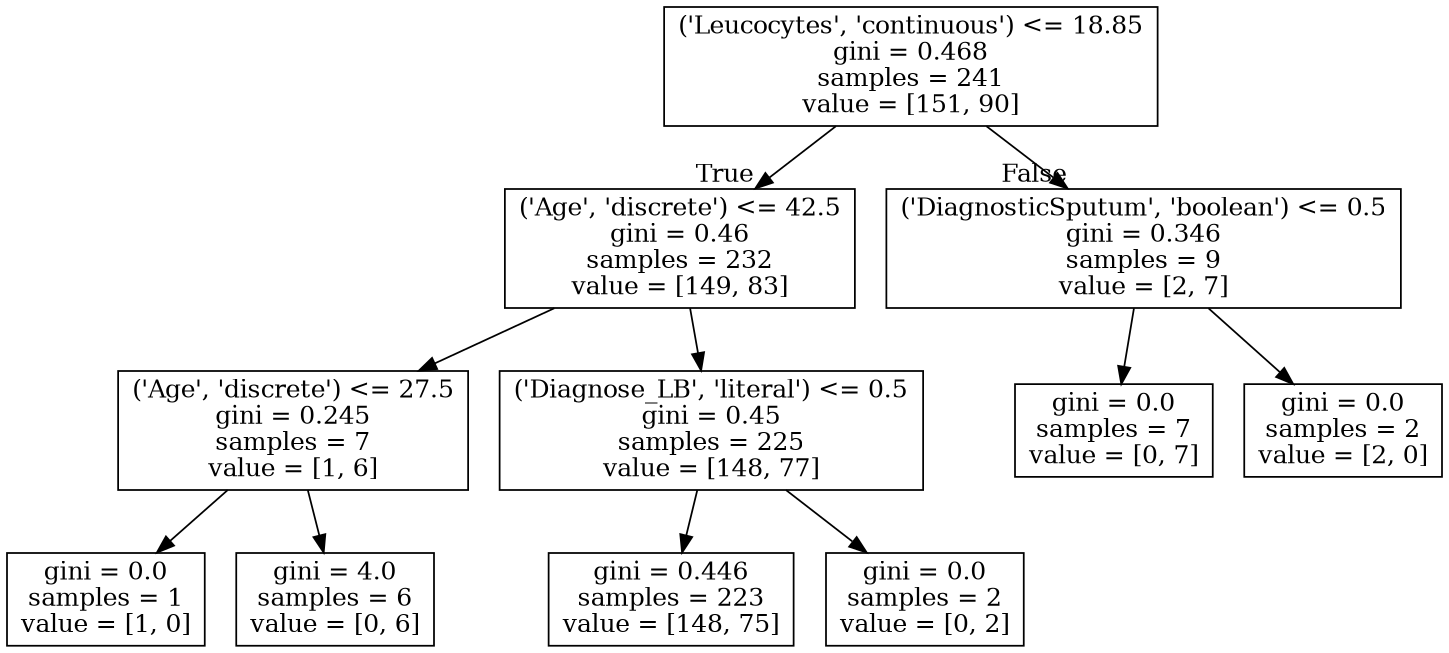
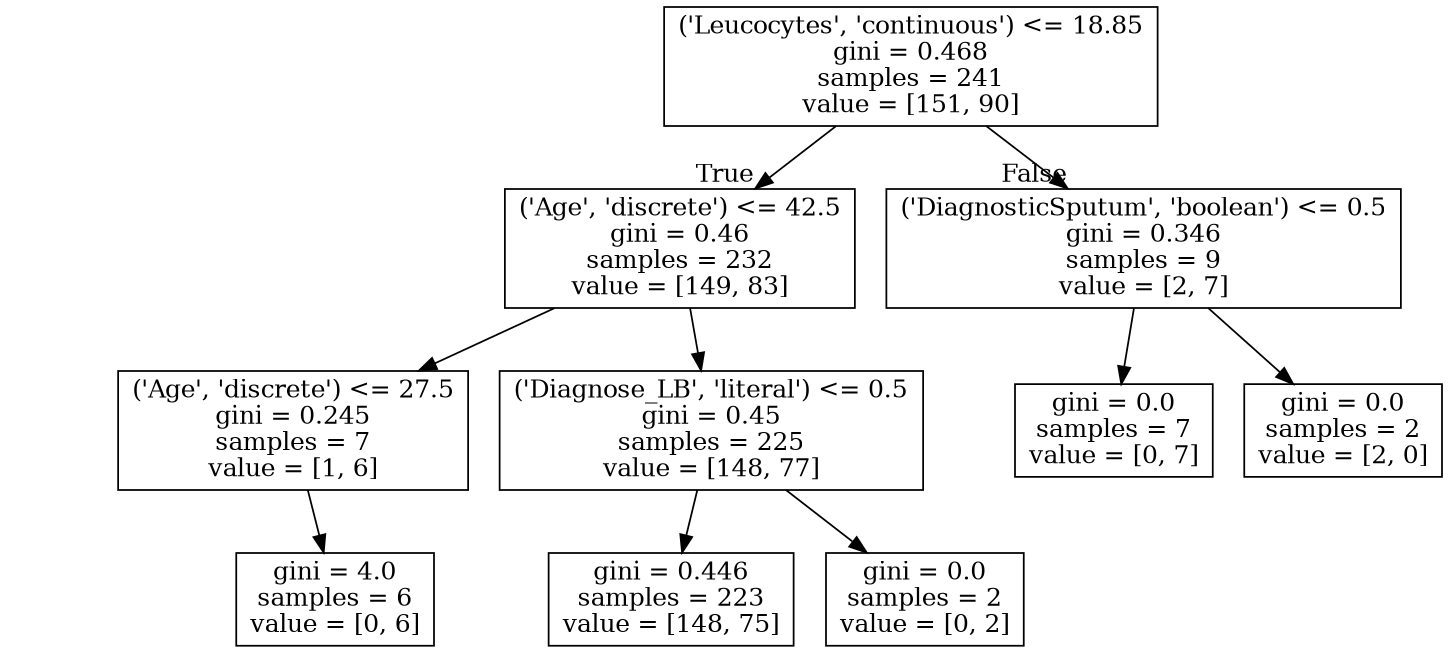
node "gini = 0.0 samples = 1 value = [1, 0]": removed
